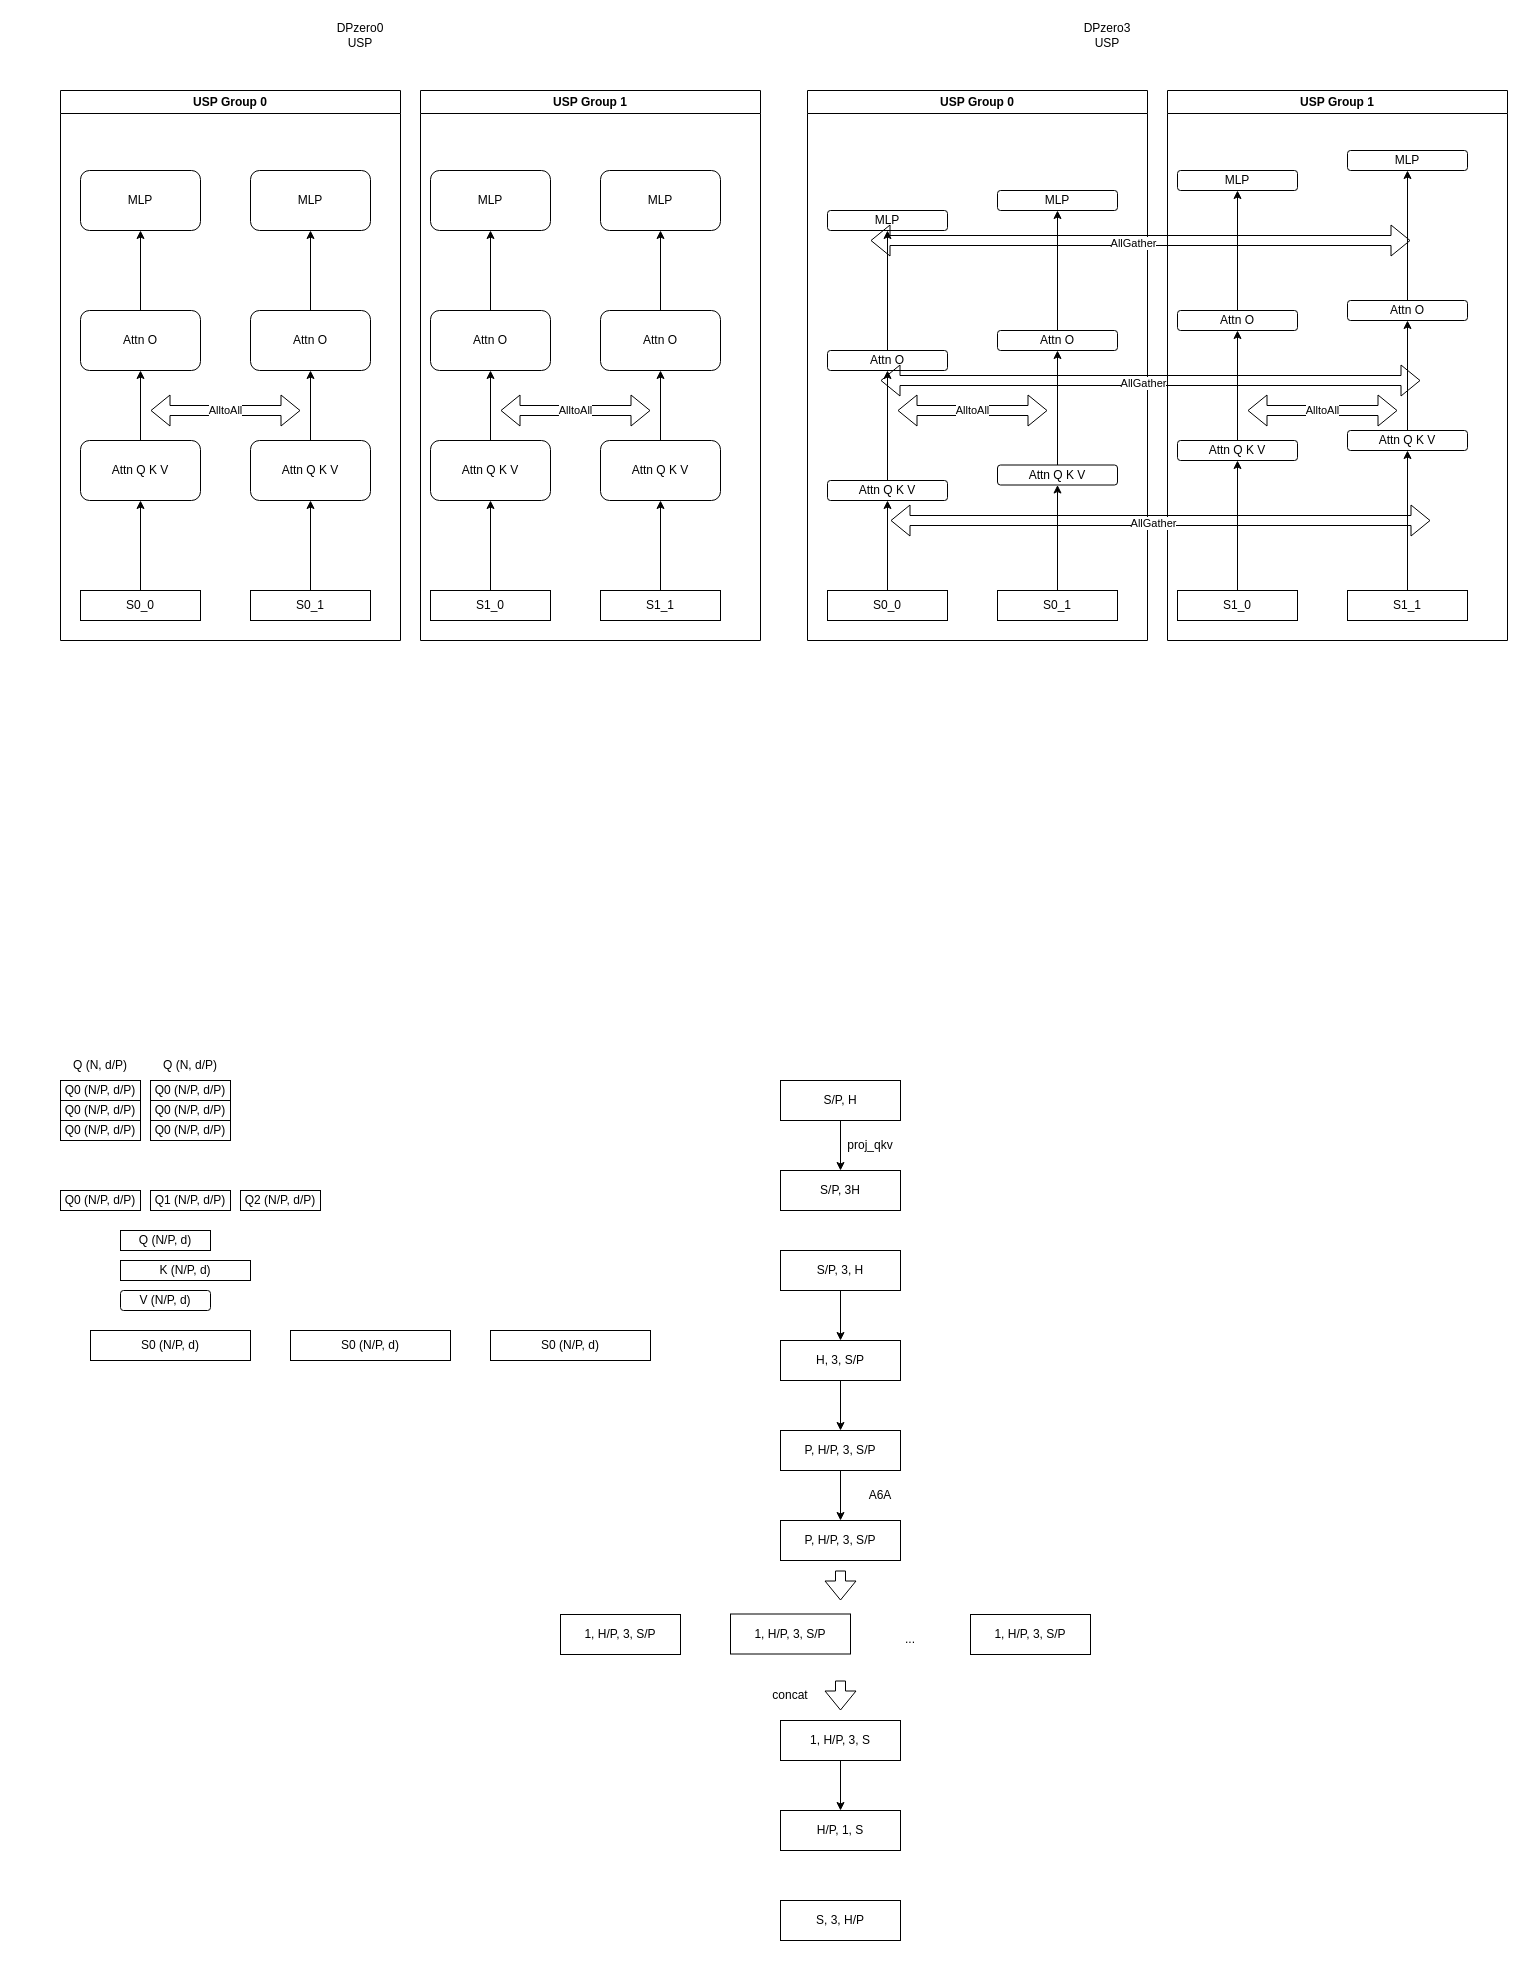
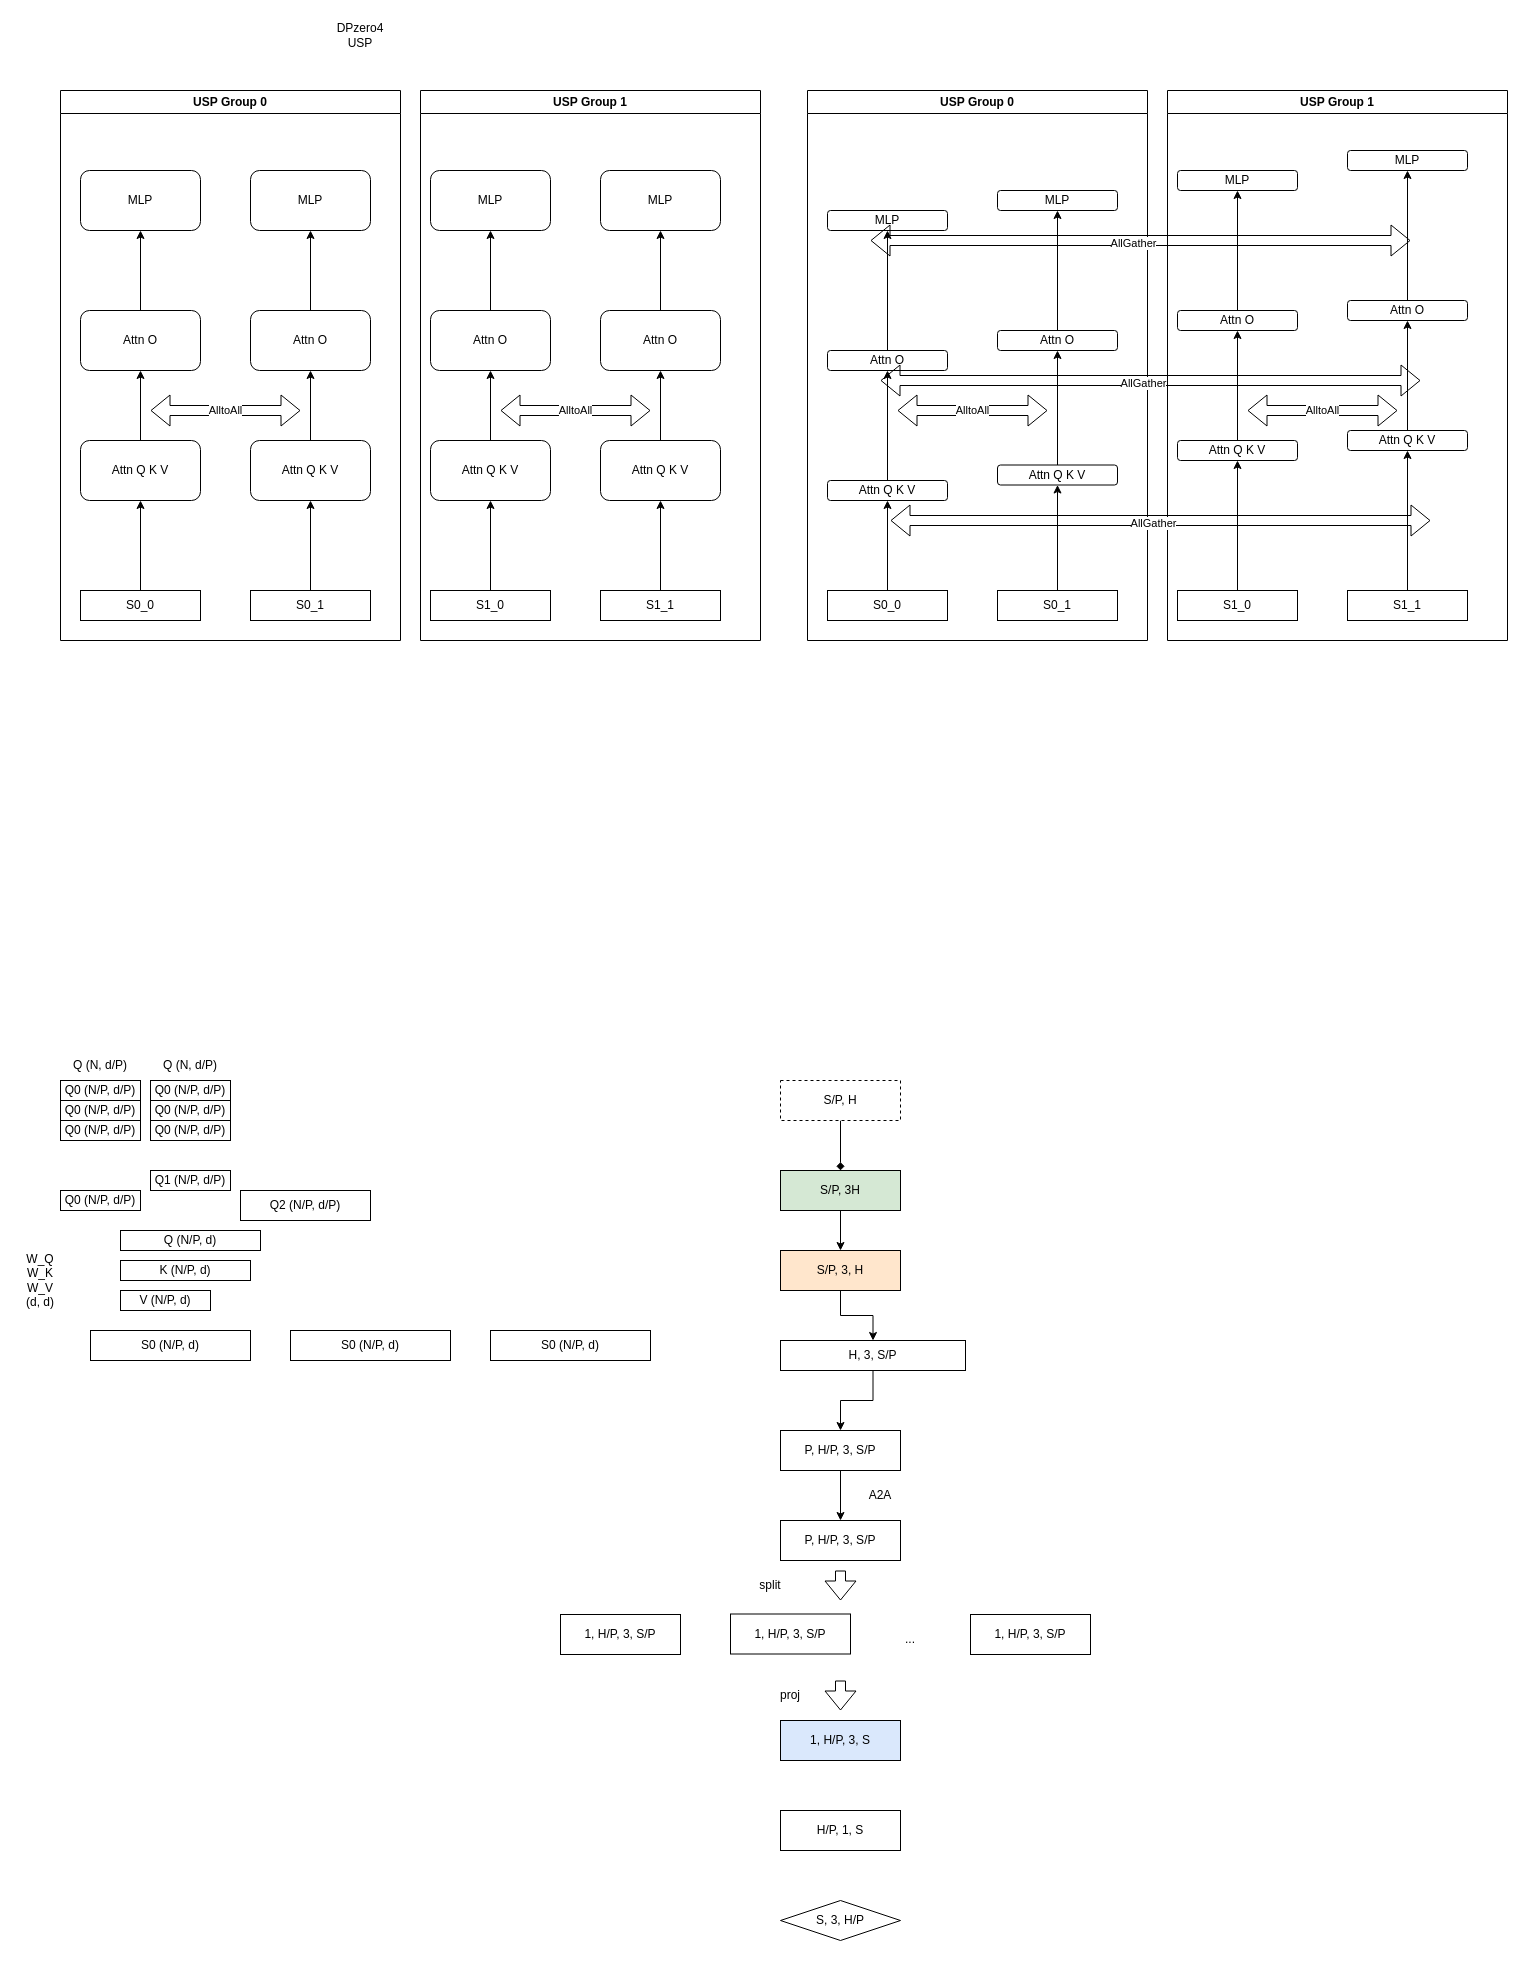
node "DPzero0 USP": label "DPzero0 USP" -> "DPzero4 USP"
node "DPzero3 USP": removed
node "S/P, H": style solid -> dashed
node "proj_qkv": removed
edge "S/P, H" -> "S/P, 3H": arrowhead classic -> diamond
node "S/P, 3H": fillcolor #ffffff -> #d5e8d4
node "Q1 (N/P, d/P)": moved (191, 1201) -> (191, 1181)
node "Q2 (N/P, d/P)": size 80x20 -> 130x30
edge "S/P, 3H" -> "S/P, 3, H": added
node "Q (N/P, d)": size 90x20 -> 140x20
node "S/P, 3, H": fillcolor #ffffff -> #ffe6cc
node "W_Q W_K W_V (d, d)": added
node "V (N/P, d)": shape rounded rectangle -> rectangle
node "H, 3, S/P": size 120x40 -> 185x30
node "A6A": label "A6A" -> "A2A"
node "split": added
node "concat": label "concat" -> "proj"
node "1, H/P, 3, S": fillcolor #ffffff -> #dae8fc
edge "1, H/P, 3, S" -> "H/P, 1, S": removed
node "S, 3, H/P": shape rectangle -> diamond
